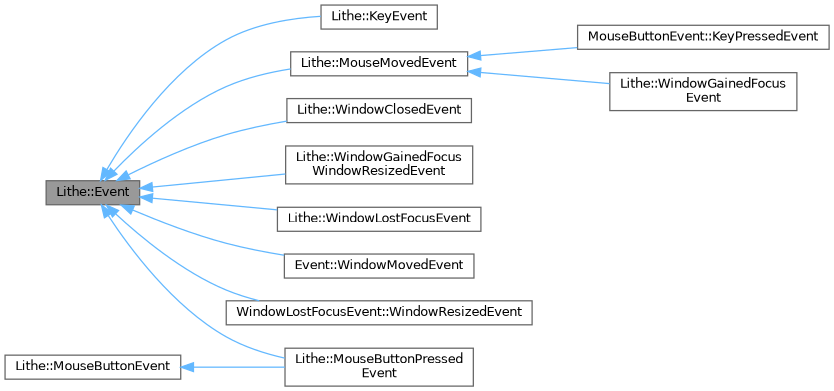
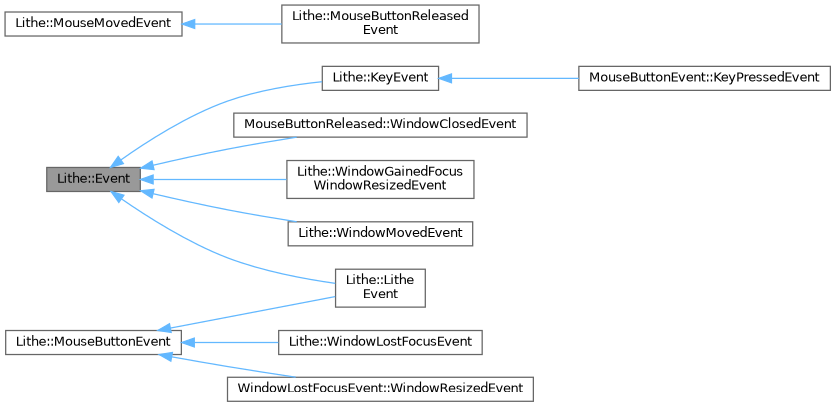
edge "MouseButtonEvent::KeyPressedEvent" -> "Lithe::MouseMovedEvent": now "MouseButtonEvent::KeyPressedEvent" -> "Lithe::KeyEvent"
node "Lithe::WindowGainedFocus Event": label "Lithe::WindowGainedFocus Event" -> "Lithe::MouseButtonReleased Event"
edge "Lithe::MouseMovedEvent" -> "Lithe::Event": removed
node "Lithe::WindowClosedEvent": label "Lithe::WindowClosedEvent" -> "MouseButtonReleased::WindowClosedEvent"
edge "Lithe::WindowLostFocusEvent" -> "Lithe::Event": now "Lithe::WindowLostFocusEvent" -> "Lithe::MouseButtonEvent"
edge "WindowLostFocusEvent::WindowResizedEvent" -> "Lithe::Event": now "WindowLostFocusEvent::WindowResizedEvent" -> "Lithe::MouseButtonEvent"
node "Event::WindowMovedEvent": label "Event::WindowMovedEvent" -> "Lithe::WindowMovedEvent"
node "Lithe::MouseButtonPressed Event": label "Lithe::MouseButtonPressed Event" -> "Lithe::Lithe Event"
